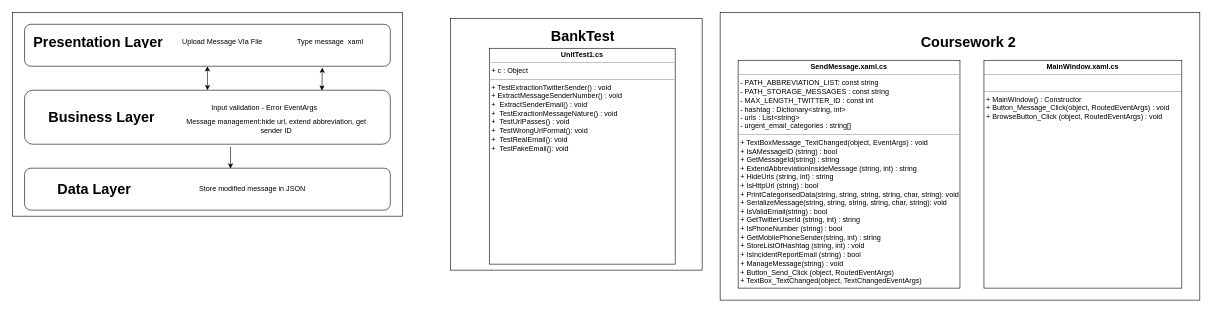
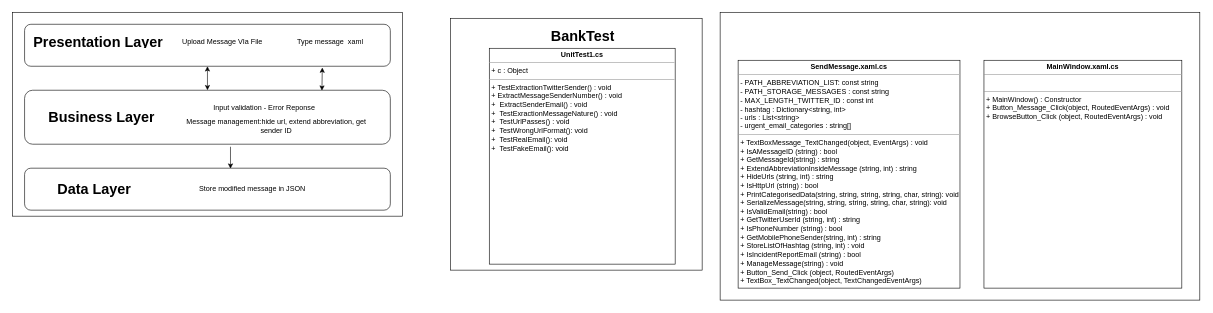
node "Coursework 2": removed
node "Input validation - Error EventArgs": label "Input validation - Error EventArgs" -> "Input validation - Error Reponse"
